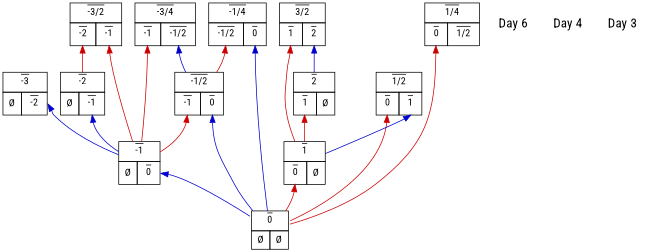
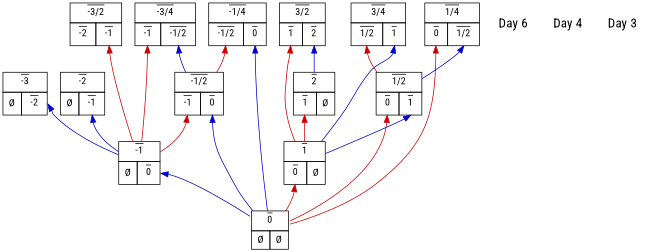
node "3/4": added
edge "-2" -> "-3/2": removed
edge "1/2" -> "1/4": added
